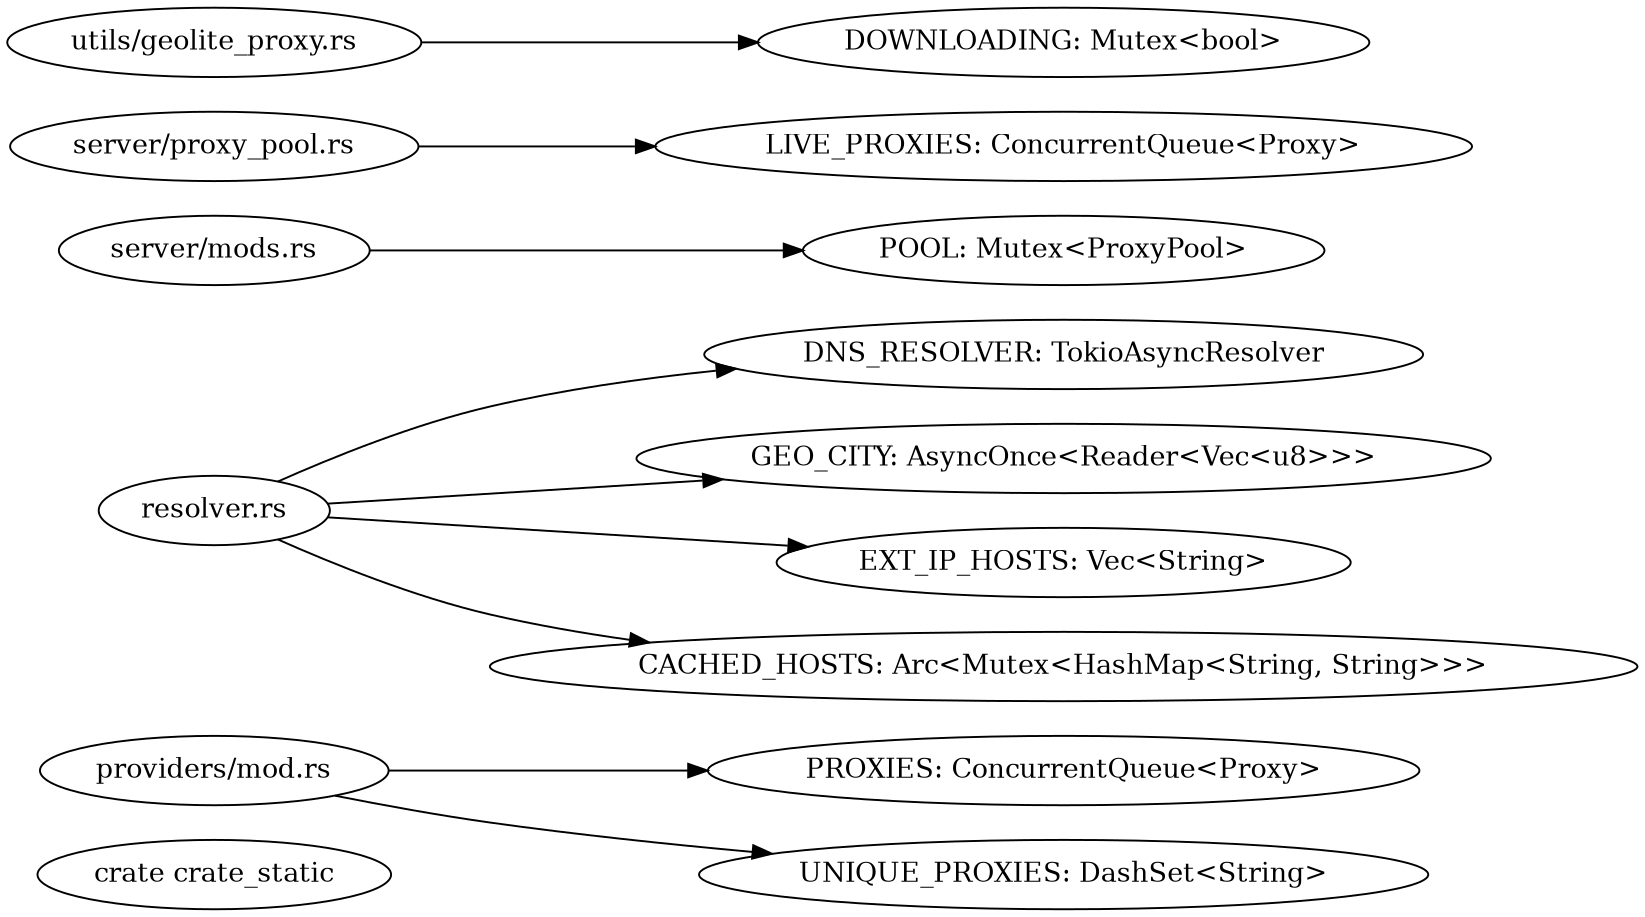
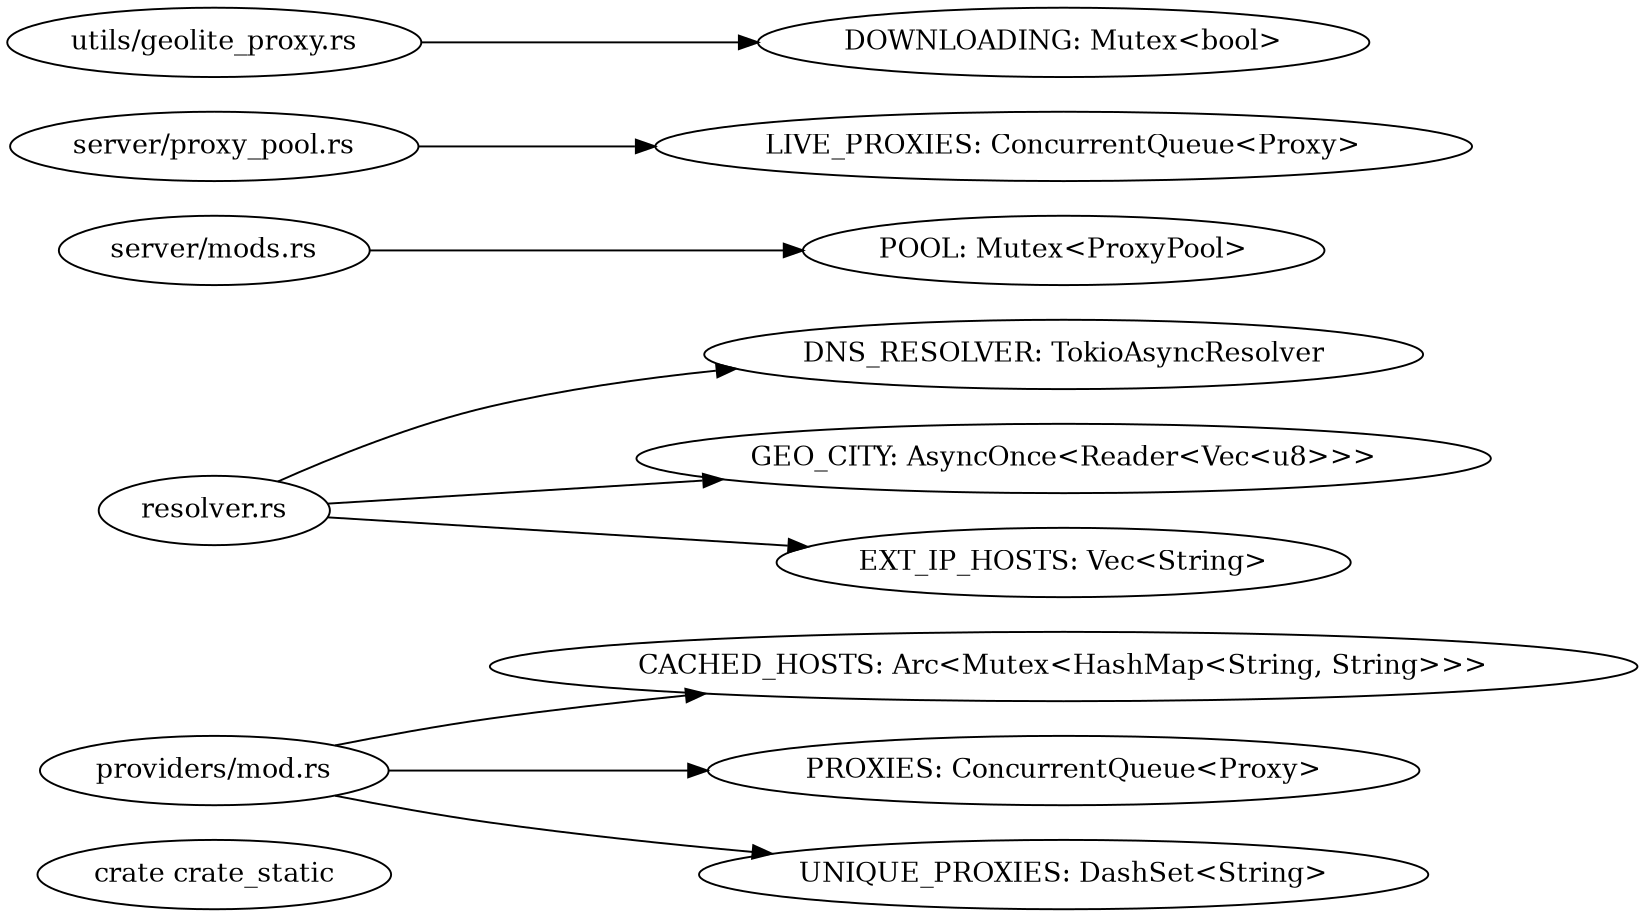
edge "resolver.rs" -> "CACHED_HOSTS: Arc<Mutex<HashMap<String, String>>>": now "providers/mod.rs" -> "CACHED_HOSTS: Arc<Mutex<HashMap<String, String>>>"
